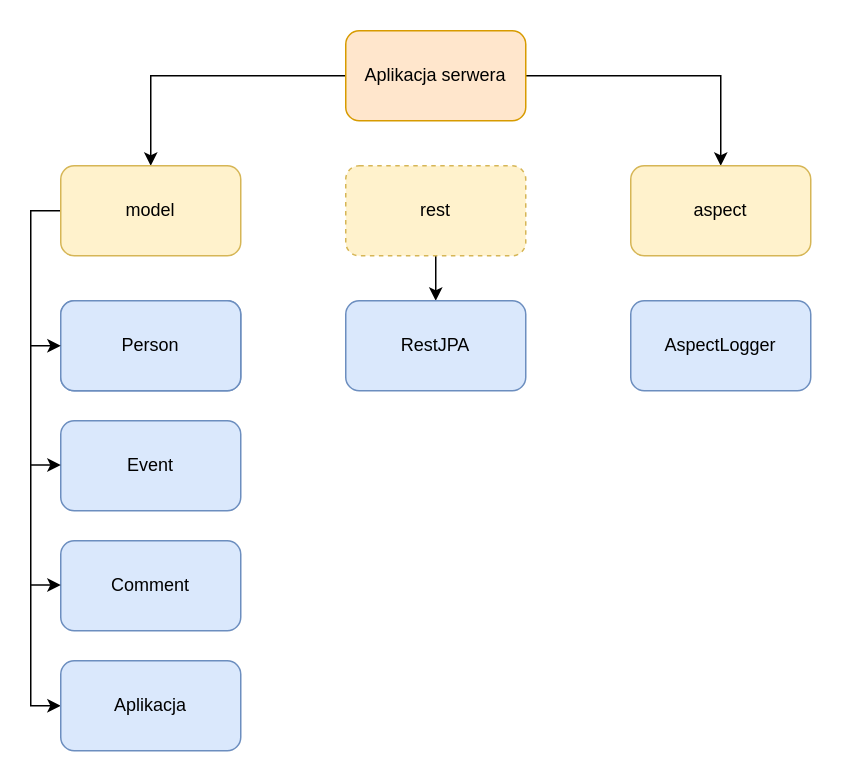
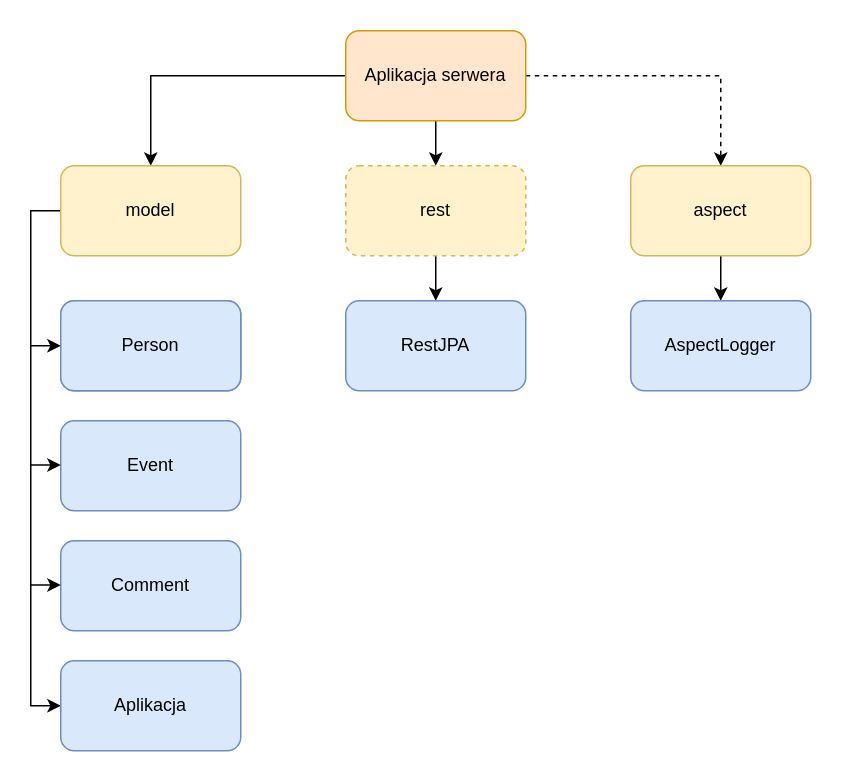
edge "Aplikacja serwera" -> "aspect": style solid -> dashed
edge "Aplikacja serwera" -> "rest": added
edge "aspect" -> "AspectLogger": added
